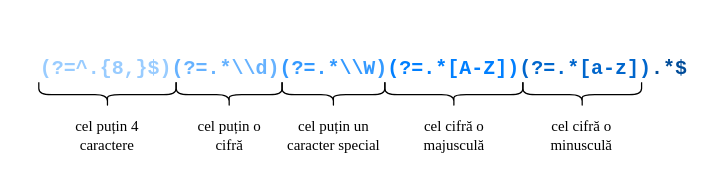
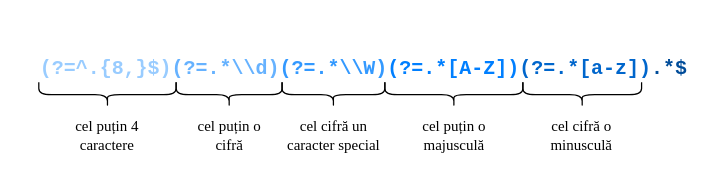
node "cel puțin un caracter special": label "cel puțin un caracter special" -> "cel cifră un caracter special"
node "cel cifră o majusculă": label "cel cifră o majusculă" -> "cel puțin o majusculă"
